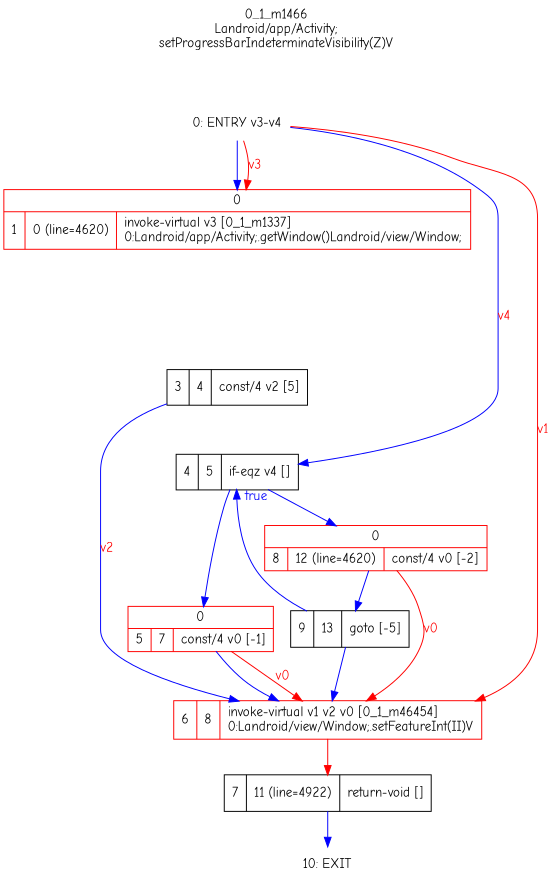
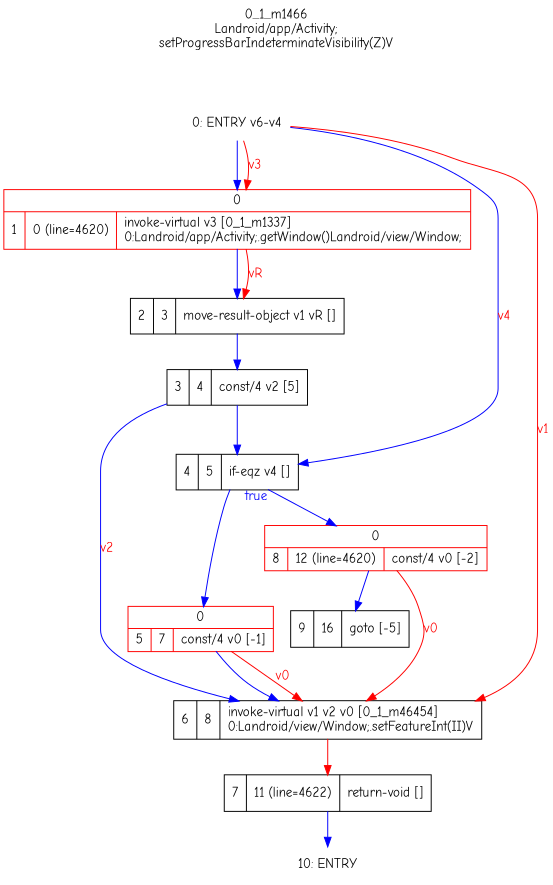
node "0: ENTRY v3-v4": label "0: ENTRY v3-v4" -> "0: ENTRY v6-v4"
node "2": added
edge "9" -> "4": now "3" -> "4"
node "9": text "13" -> "16"
edge "9" -> "6": removed
node "6": color red -> black
node "7": text "11 (line=4922)" -> "11 (line=4622)"
node "10: EXIT": label "10: EXIT" -> "10: ENTRY"
